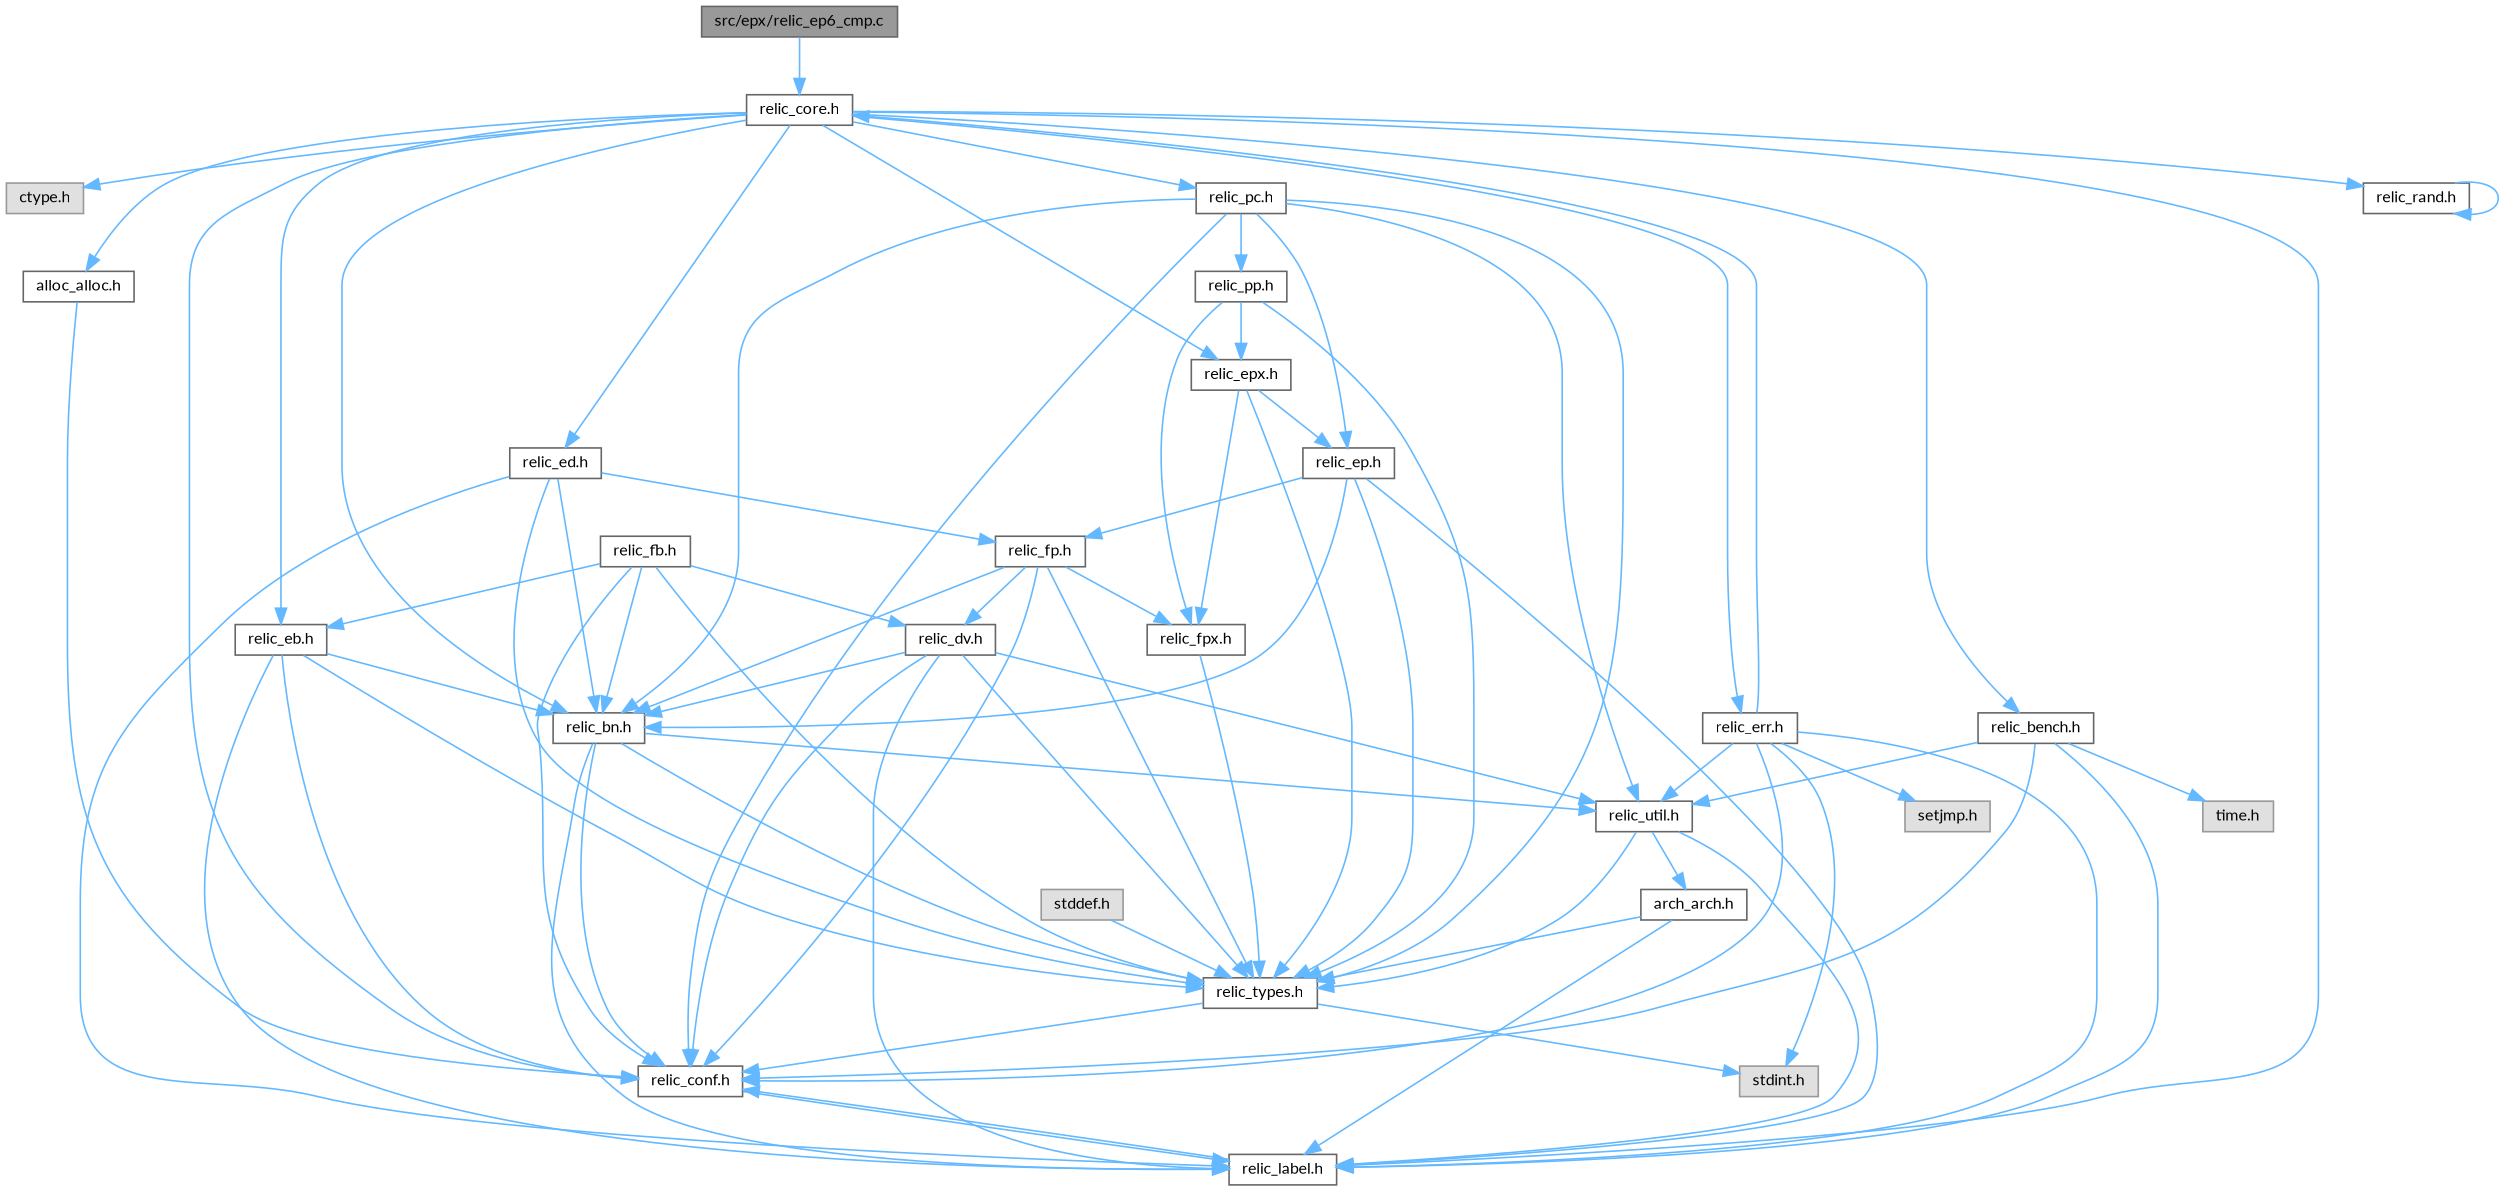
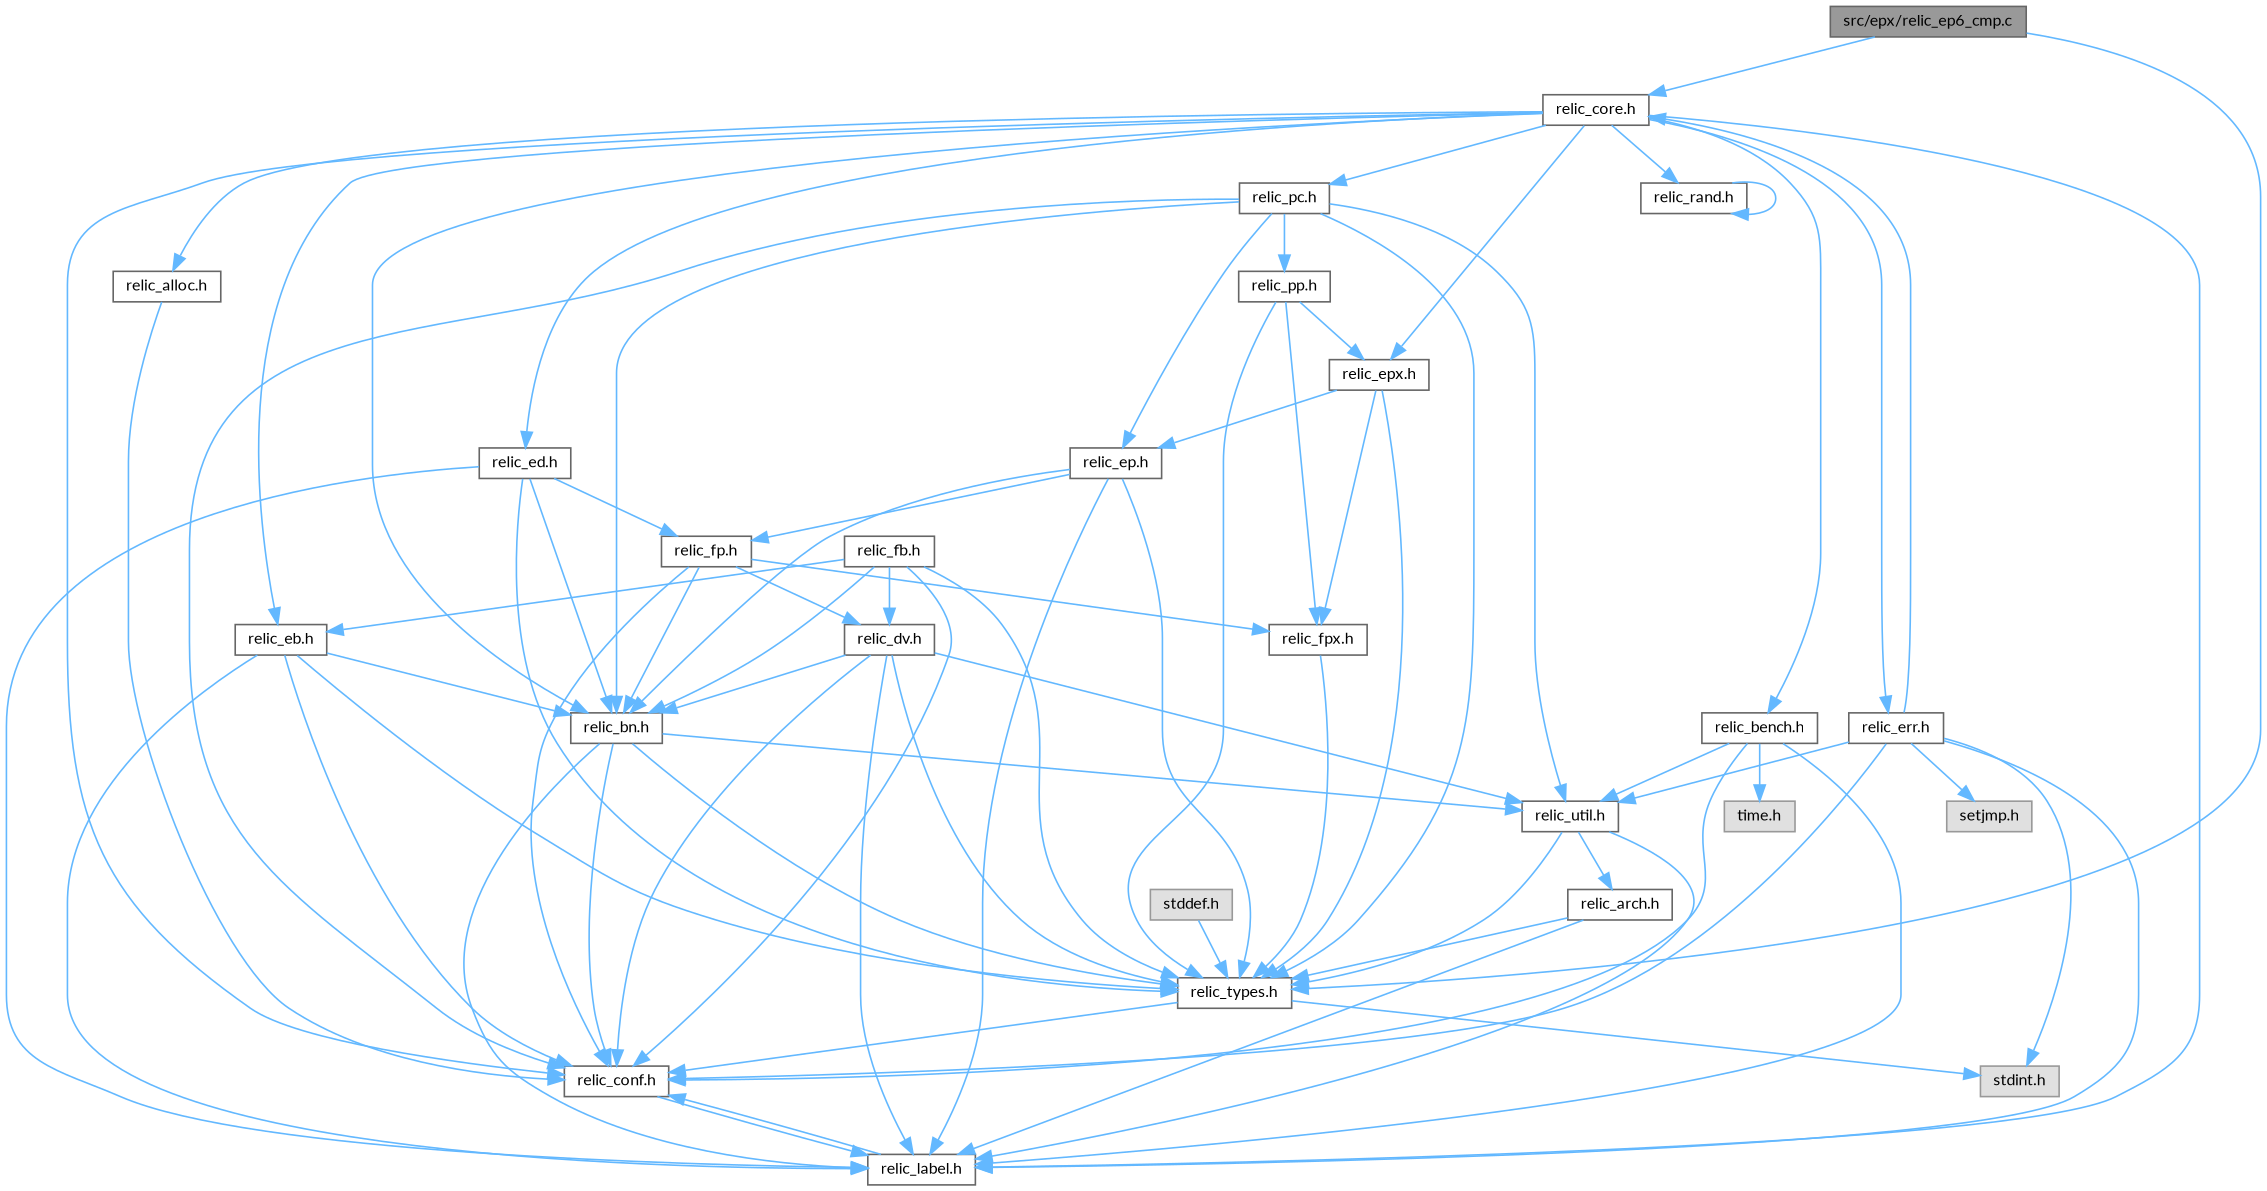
node "ctype.h": removed
node "alloc_alloc.h": label "alloc_alloc.h" -> "relic_alloc.h"
edge "relic_fp.h" -> "relic_types.h": now "src/epx/relic_ep6_cmp.c" -> "relic_types.h"
node "arch_arch.h": label "arch_arch.h" -> "relic_arch.h"
